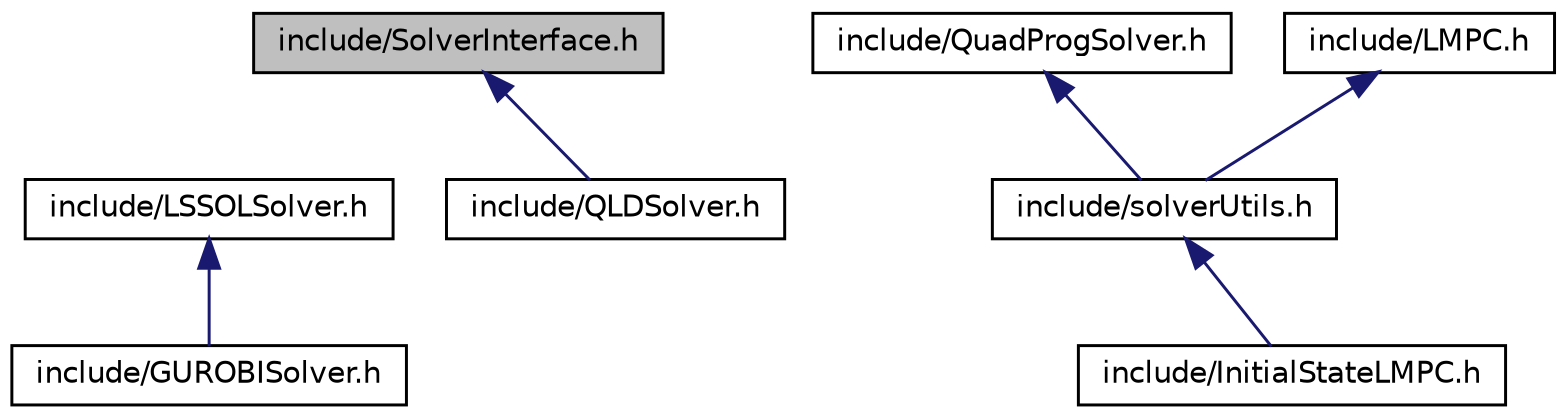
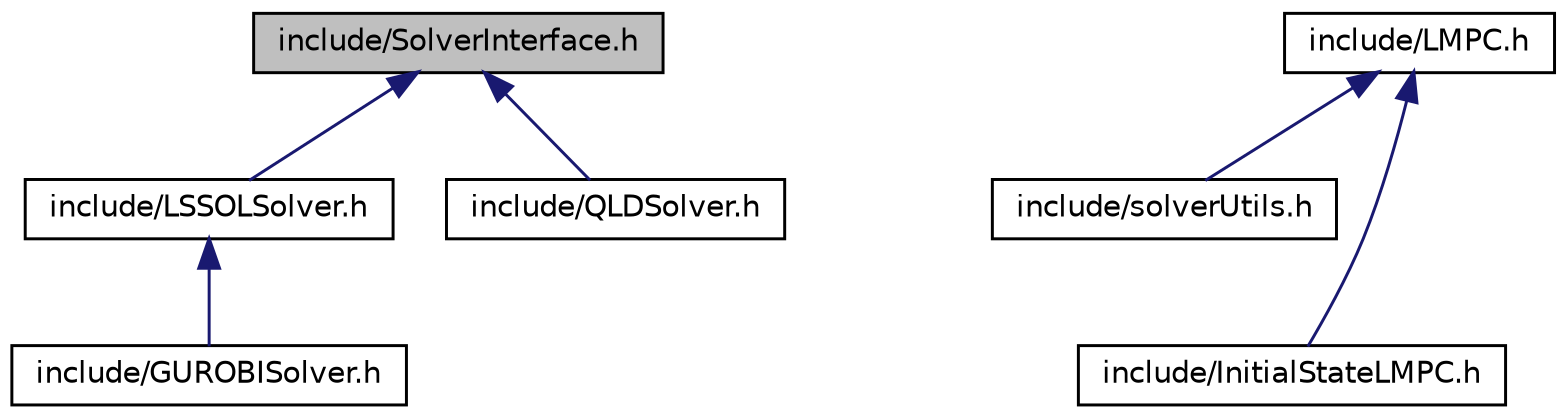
node "include/QuadProgSolver.h": removed
edge "include/LSSOLSolver.h" -> "include/SolverInterface.h": added
edge "include/InitialStateLMPC.h" -> "include/solverUtils.h": now "include/InitialStateLMPC.h" -> "include/LMPC.h"
